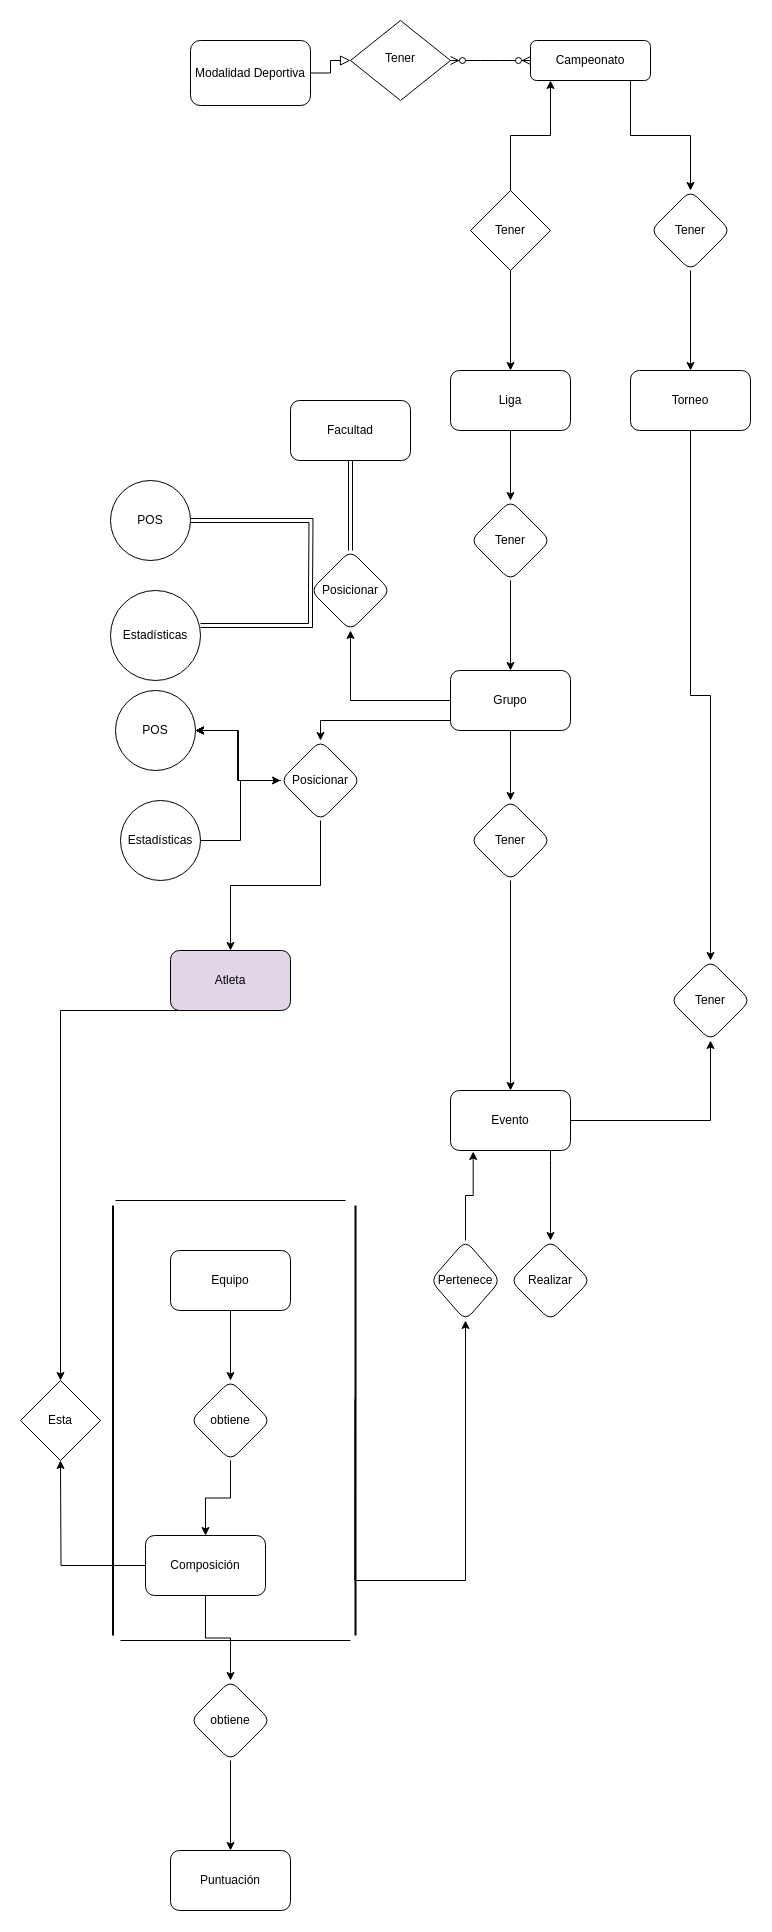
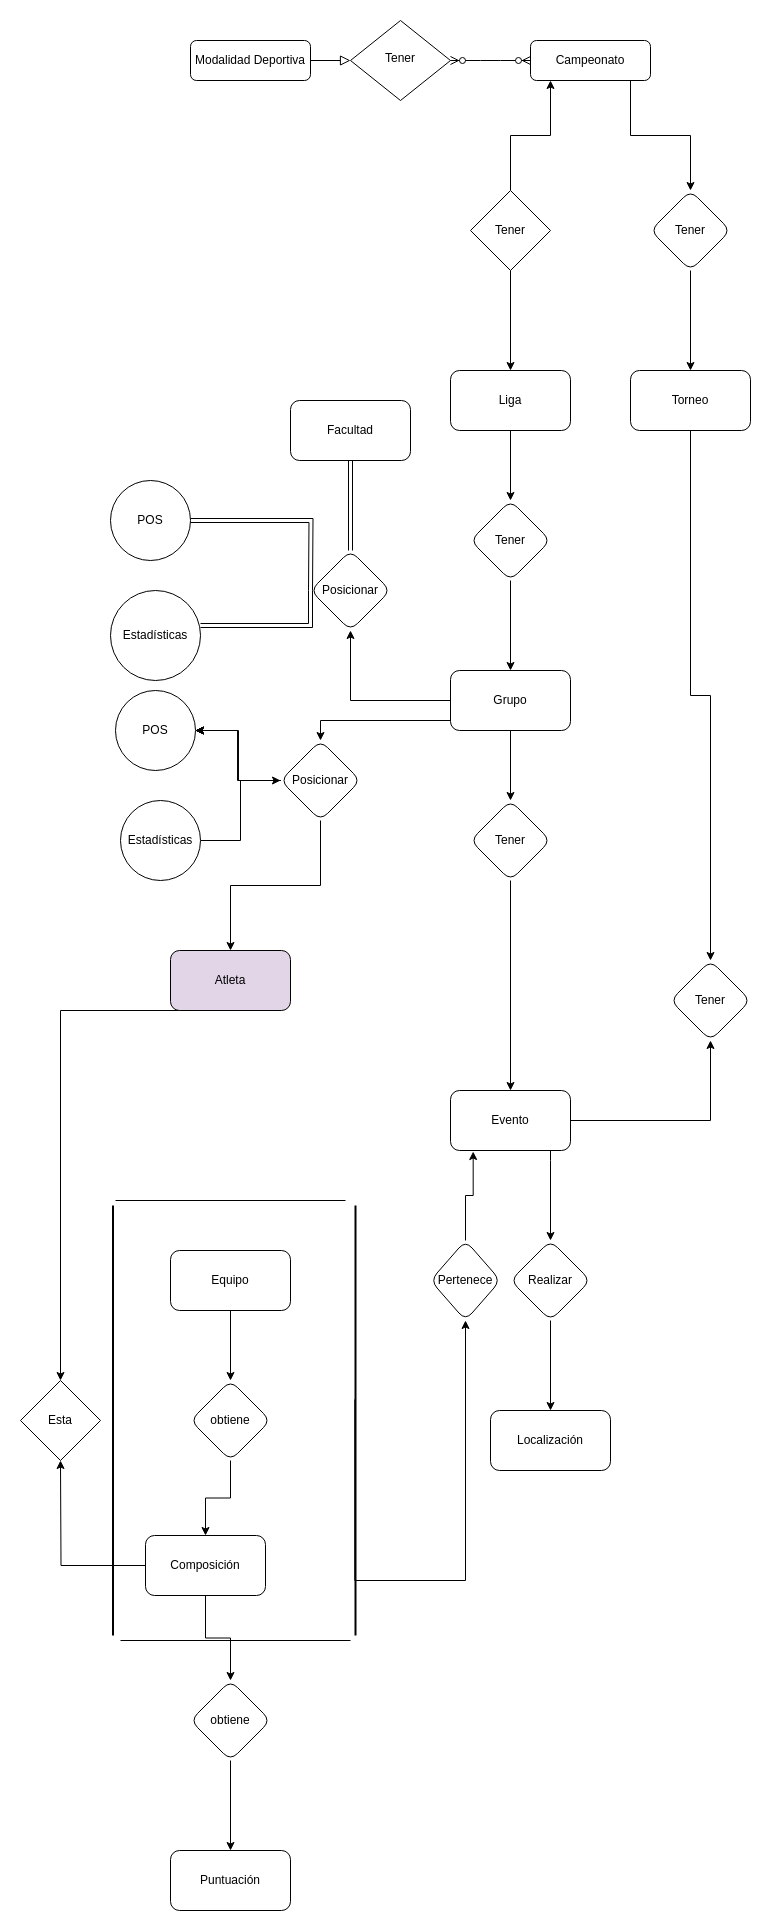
node "Modalidad Deportiva": size 120x65 -> 120x40
edge "Realizar" -> "Localización": added
node "Localización": added
